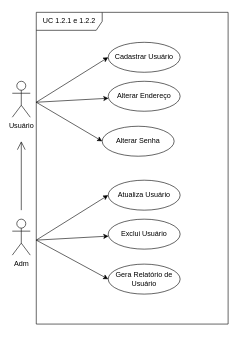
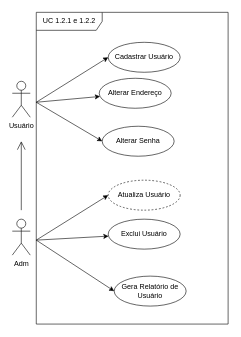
node "Alterar Endereço": moved (144, 96) -> (135, 93)
node "Atualiza Usuário": style solid -> dashed
node "Gera Relatório de Usuário": moved (144, 279) -> (150, 291)
